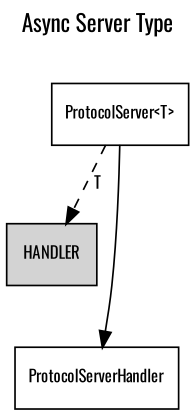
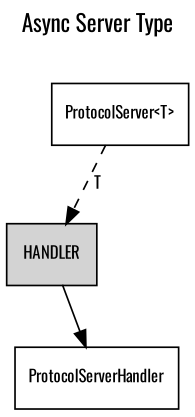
edge "ProtocolServer<T>" -> "ProtocolServerHandler": now "HANDLER" -> "ProtocolServerHandler"
